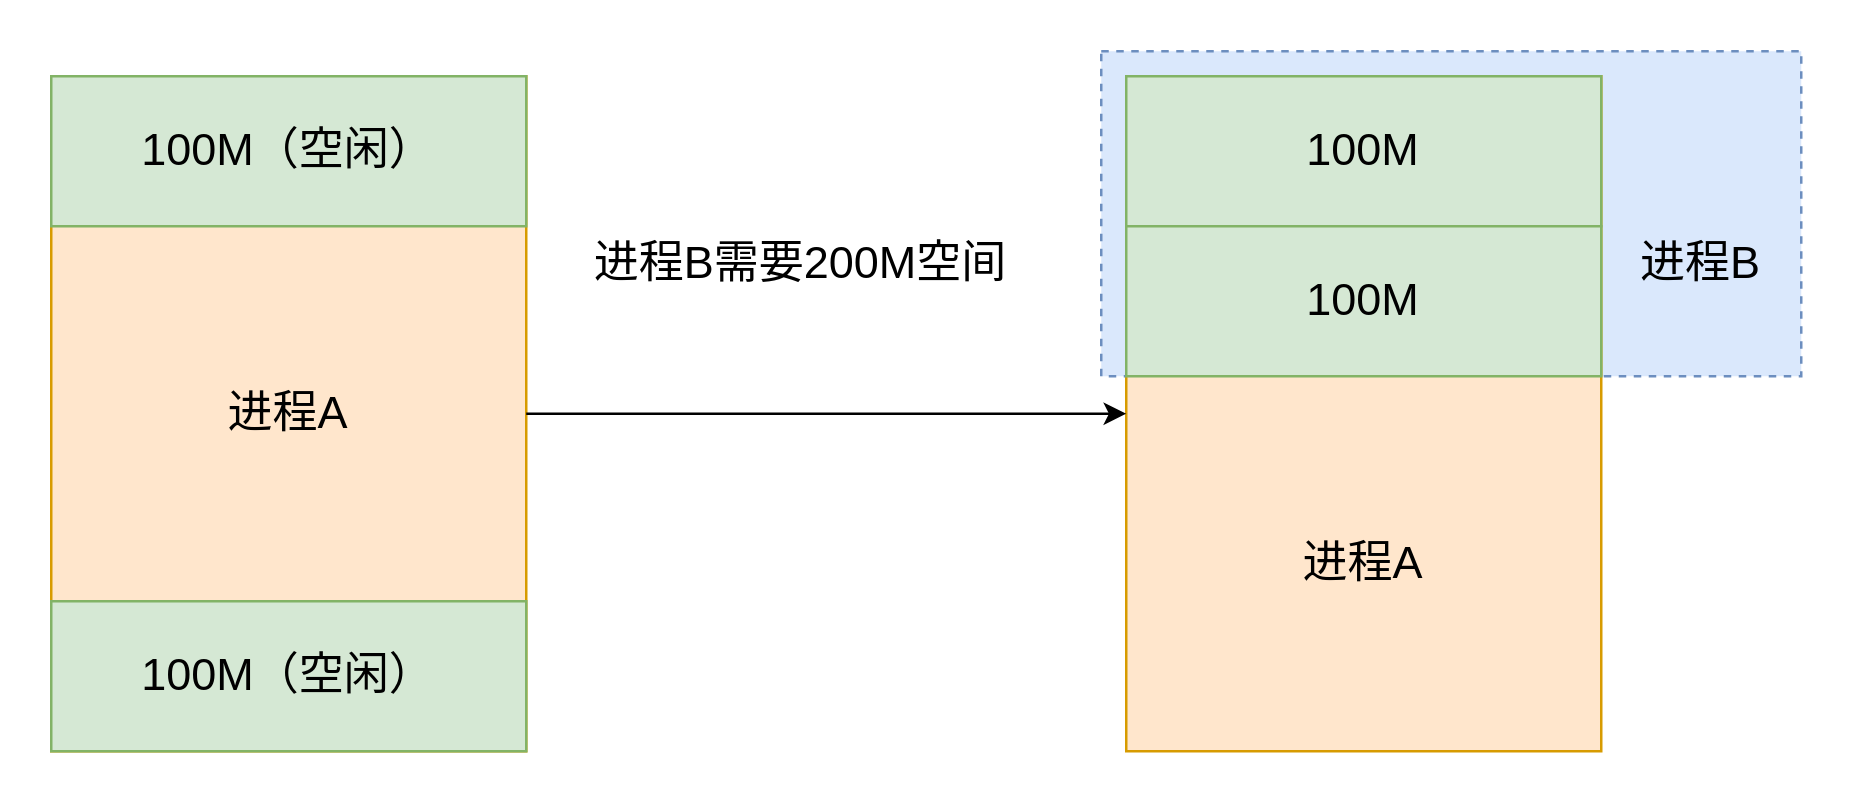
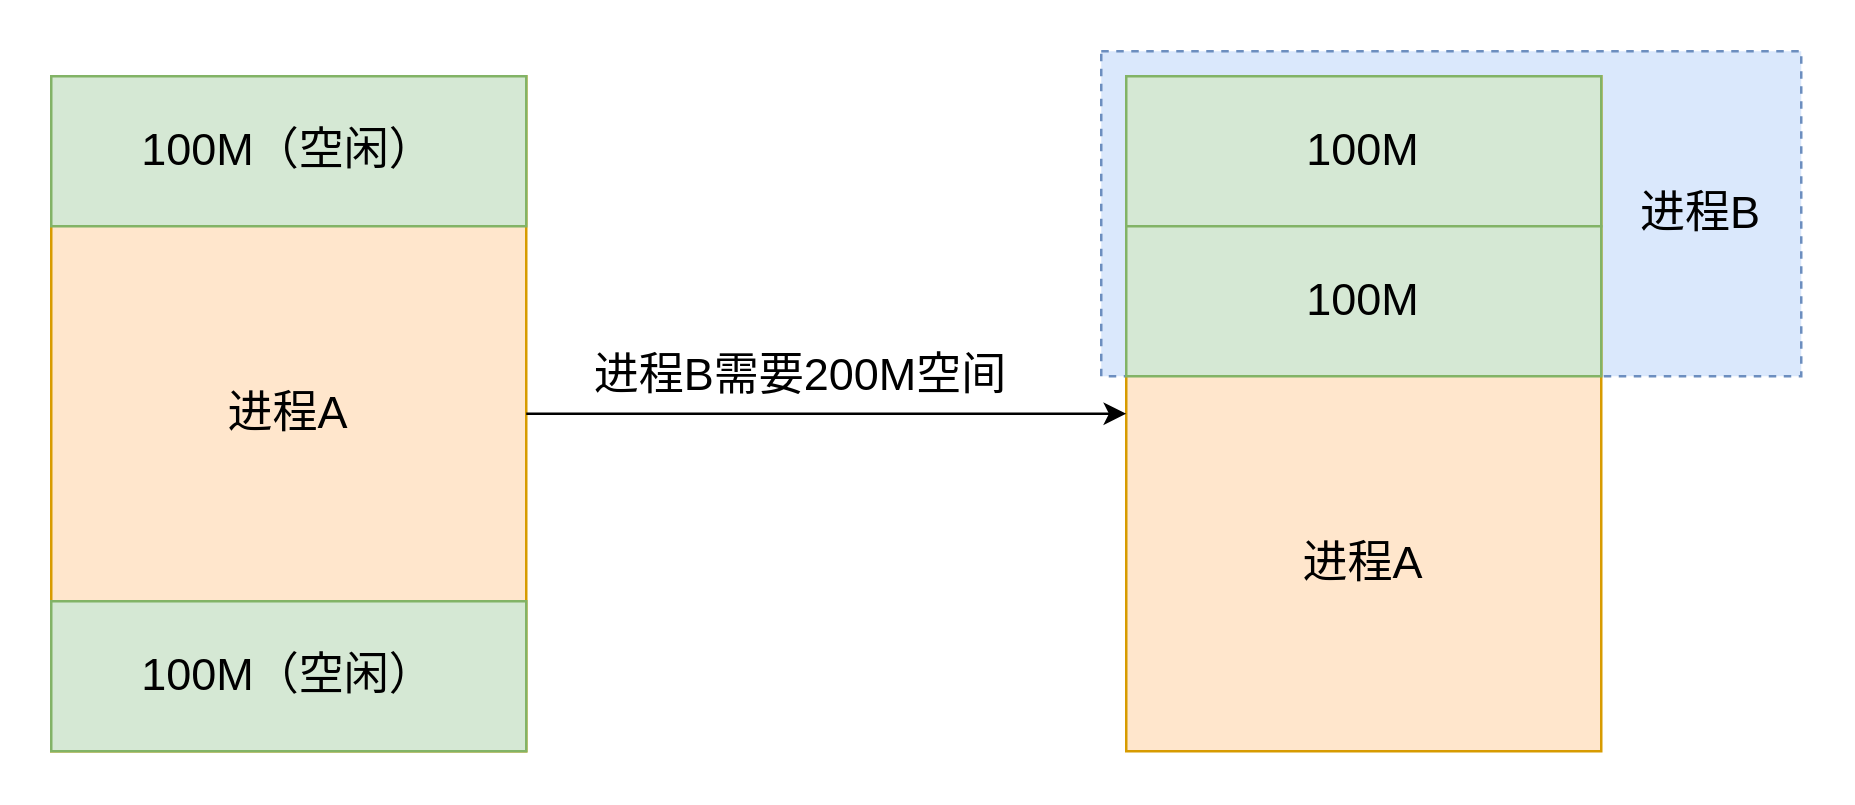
node "进程B需要200M空间": moved (801, 264) -> (801, 376)
node "进程B": moved (1701, 264) -> (1701, 214)
